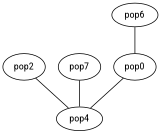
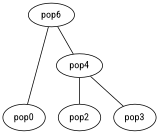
node "pop7": label "pop7" -> "pop3"
edge "pop0" -- "pop4": now "pop6" -- "pop4"
